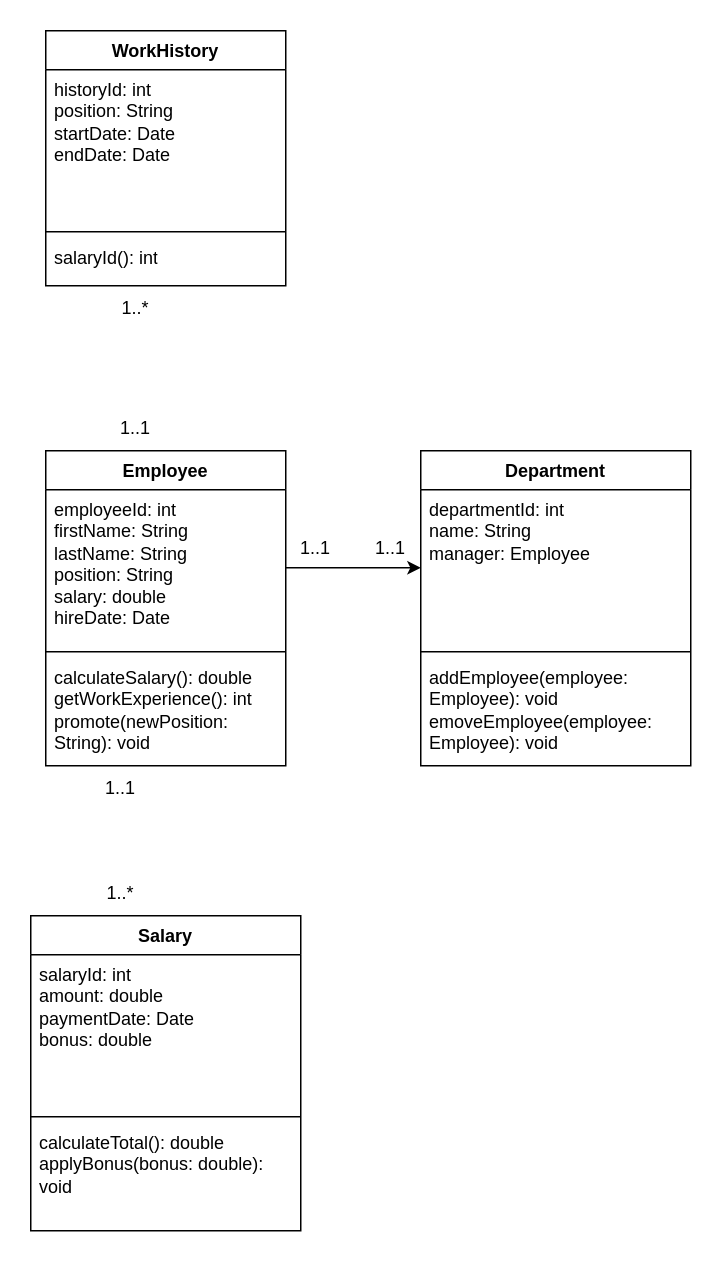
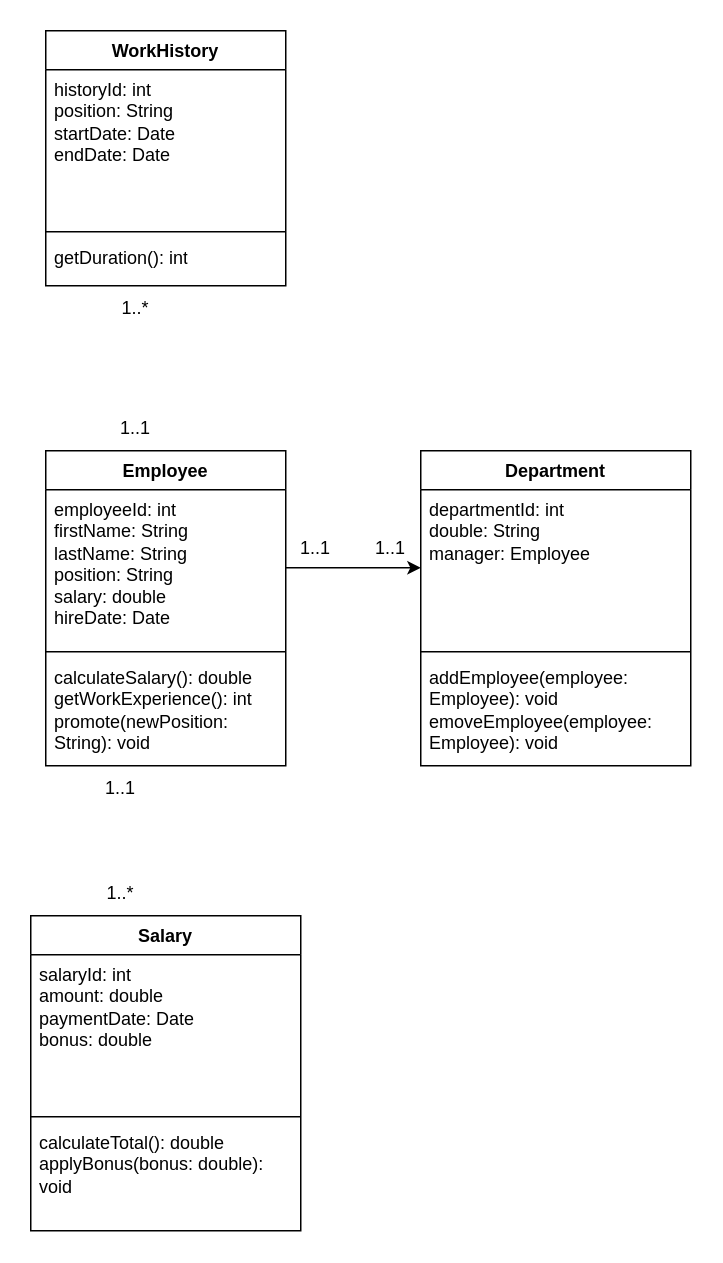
node "salaryId(): int": label "salaryId(): int" -> "getDuration(): int"
node "departmentId: int name: String manager: Employee": label "departmentId: int name: String manager: Employee" -> "departmentId: int double: String manager: Employee"
